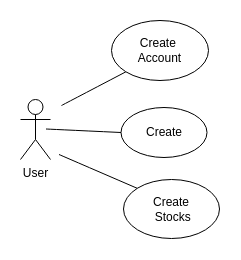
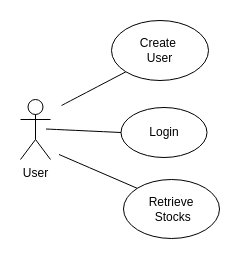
node "Create Account": label "Create Account" -> "Create User"
node "Create": label "Create" -> "Login"
node "Create Stocks": label "Create Stocks" -> "Retrieve Stocks"
